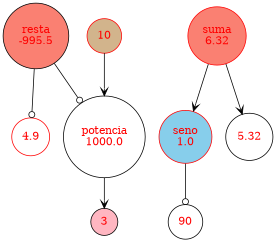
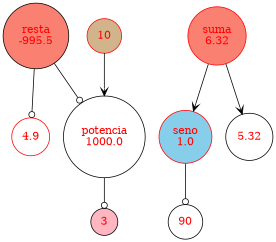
edge "potencia 1000.0" -> "3": arrowhead vee -> odot
